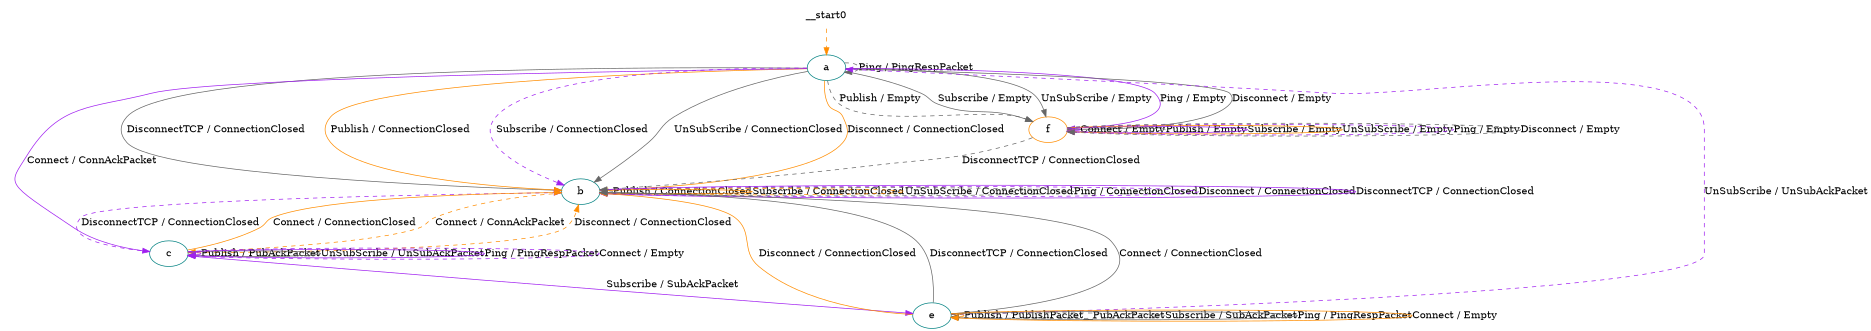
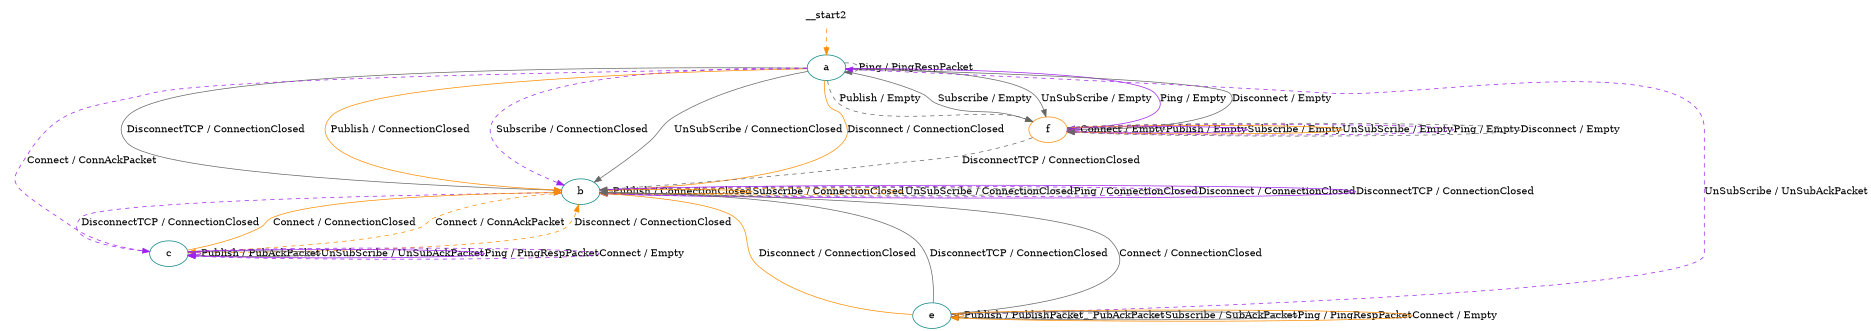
node "__start0": label "__start0" -> "__start2"
edge "a" -> "c": style solid -> dashed
edge "c" -> "e": removed, label "Subscribe / SubAckPacket"
